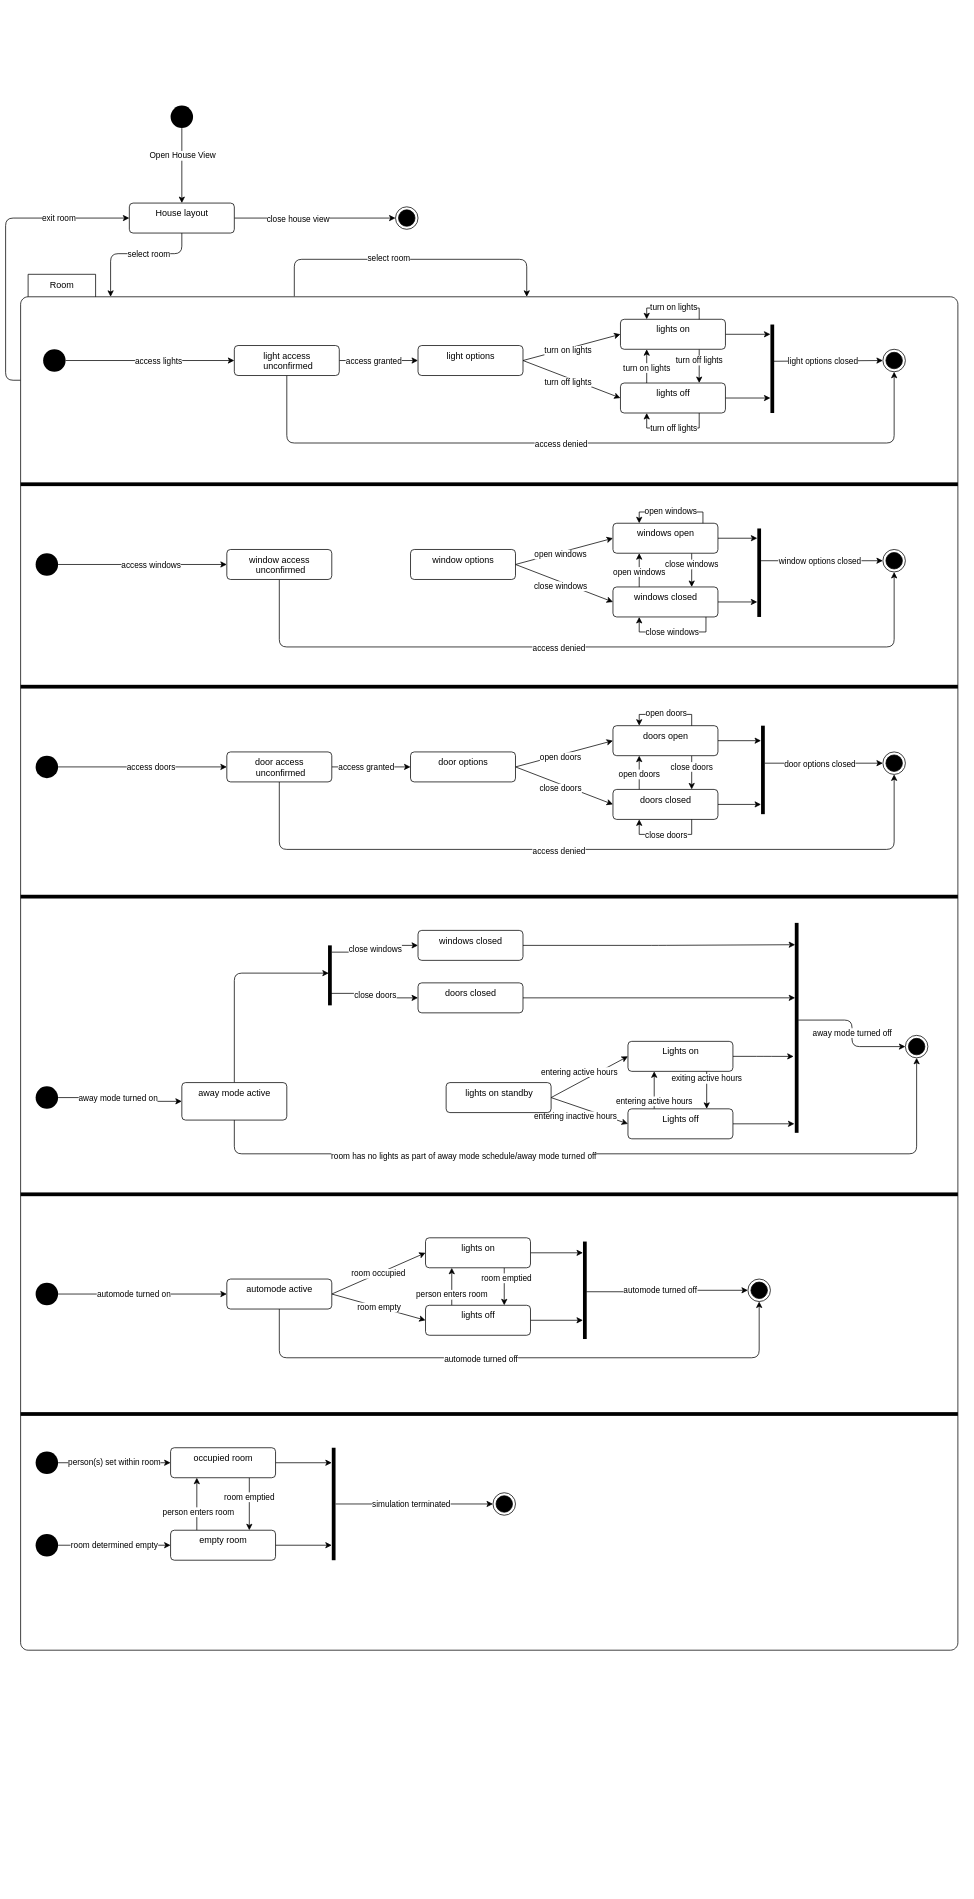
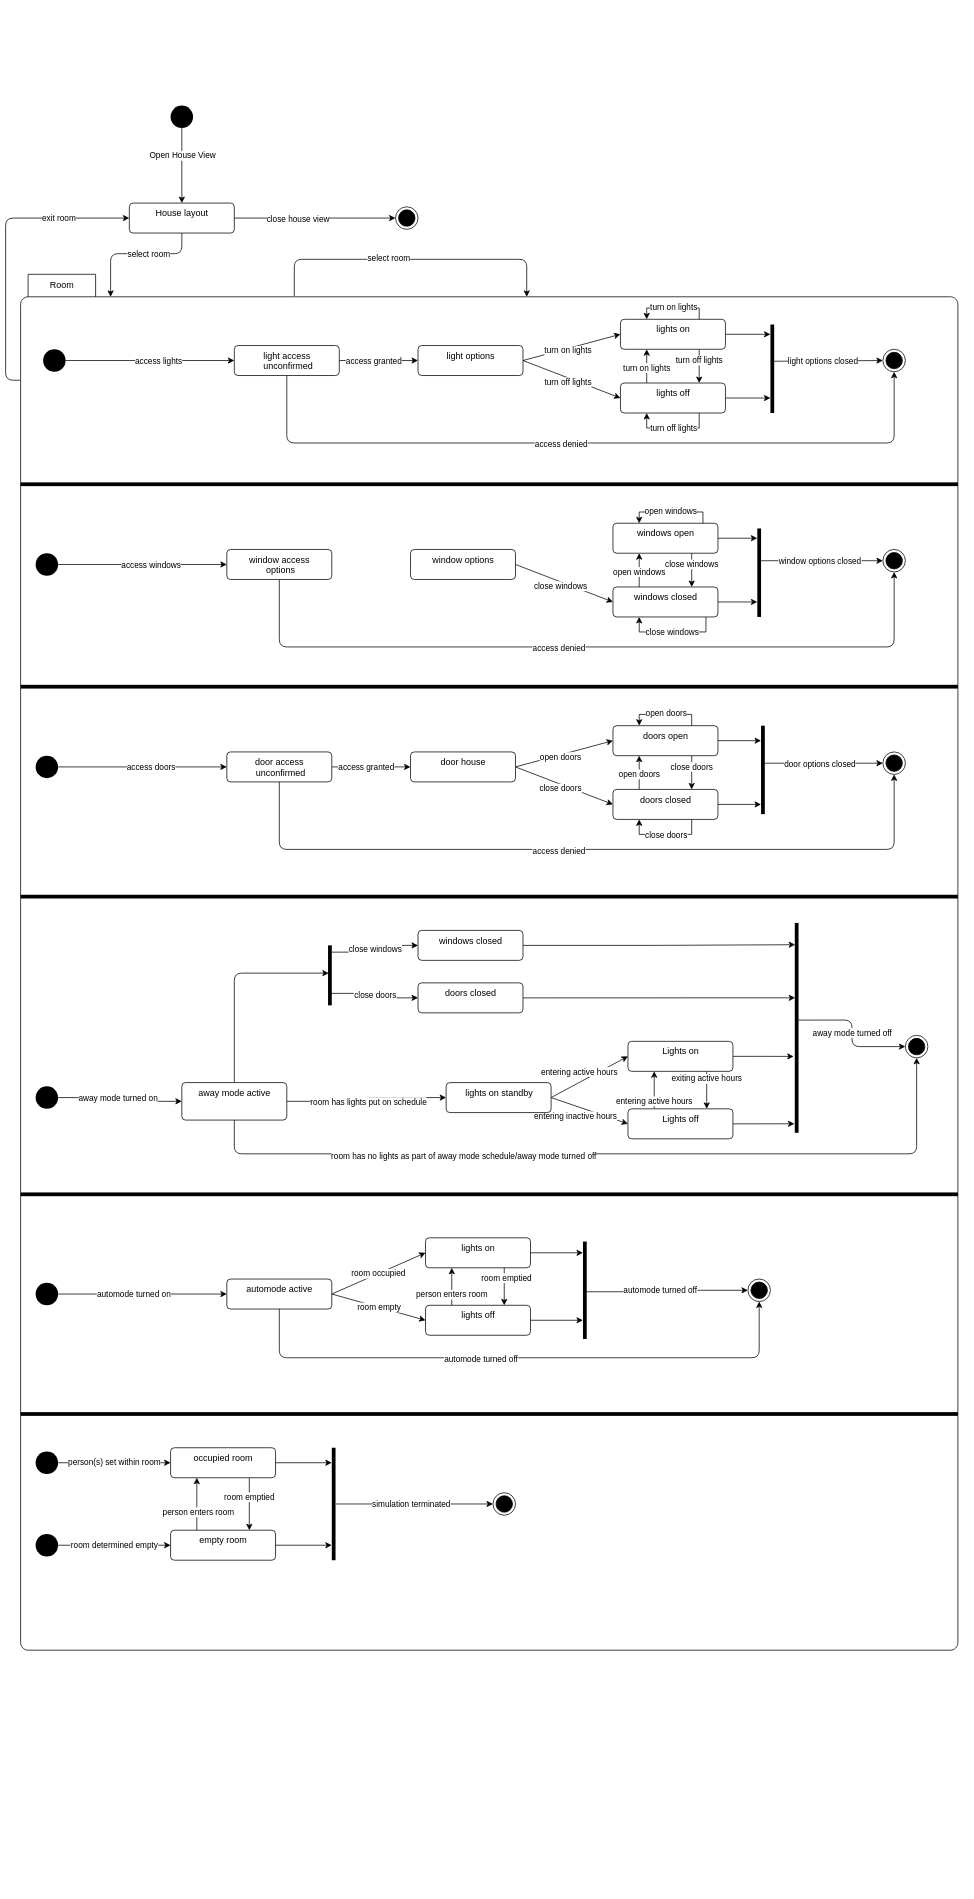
edge "window options" -> "windows open": removed, label "open windows"
node "window access unconfirmed": label "window access unconfirmed" -> "window access options"
node "door options": label "door options" -> "door house"
edge "away mode active" -> "lights on standby": added, label "room has lights put on schedule"
